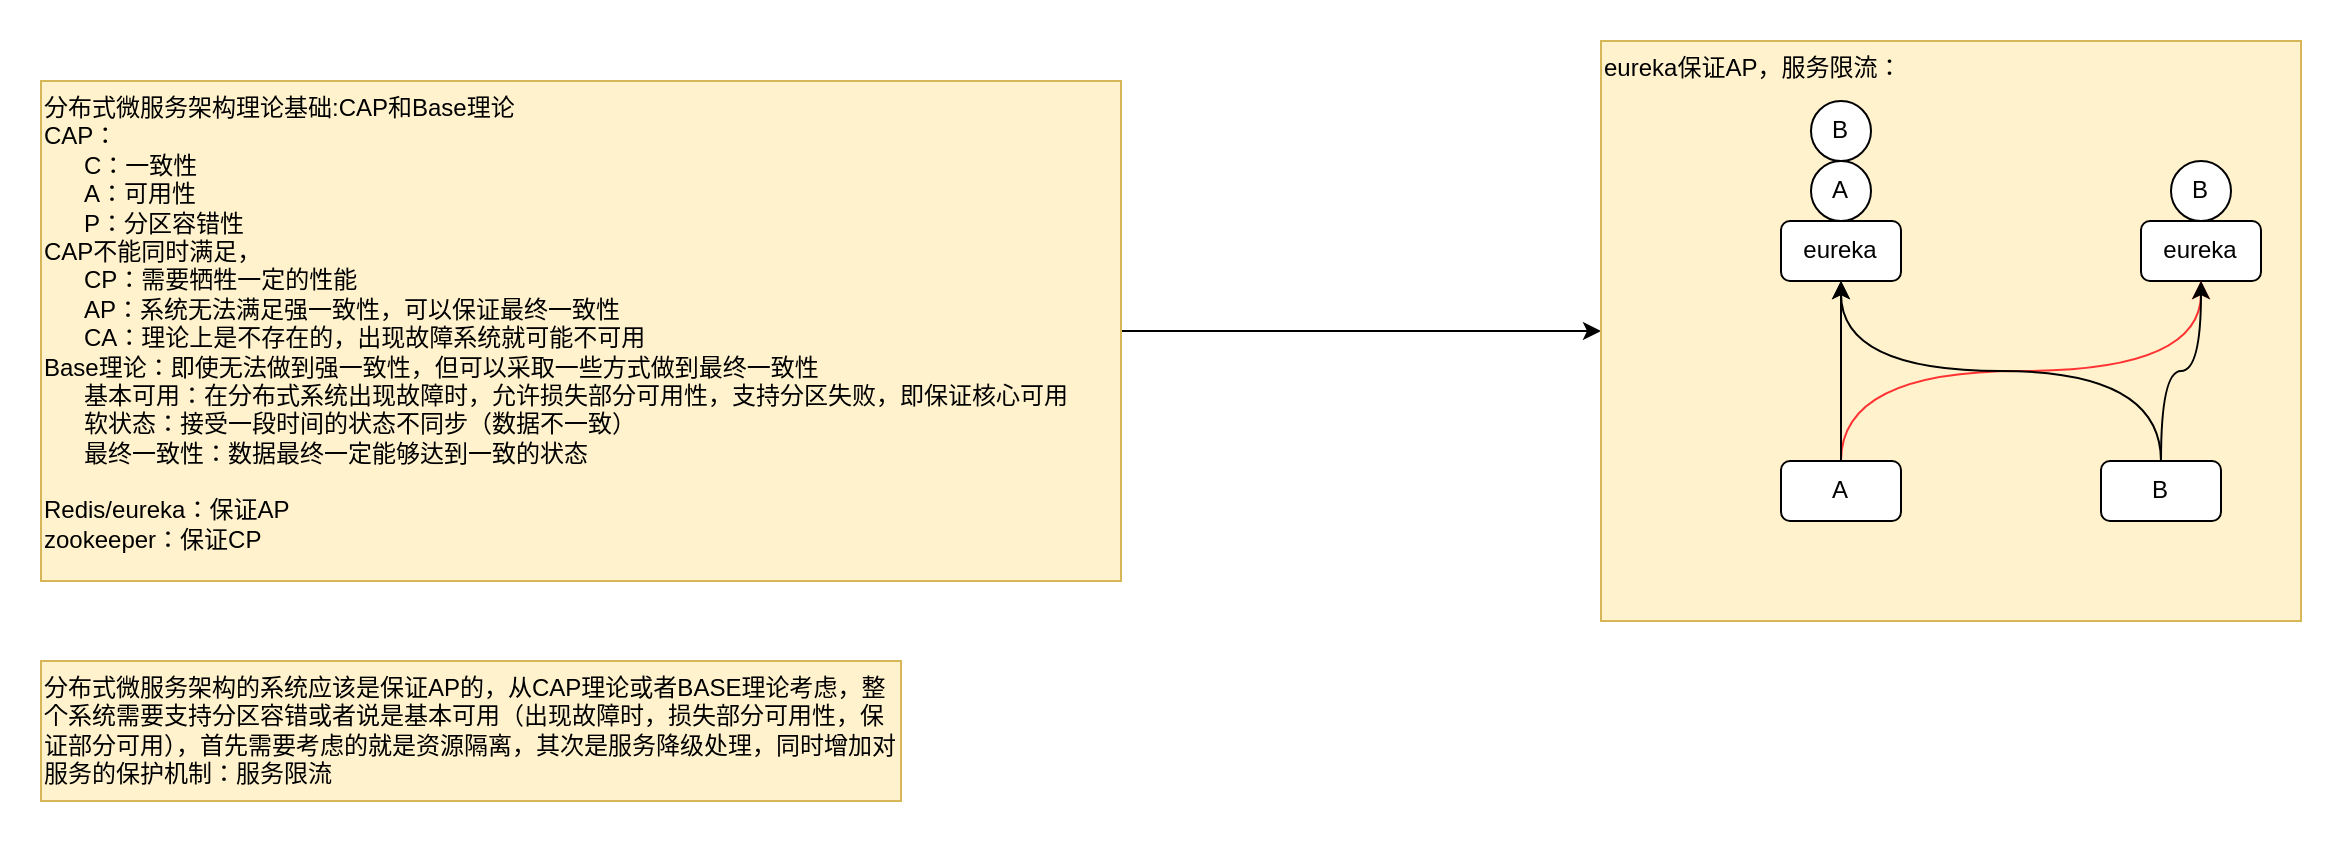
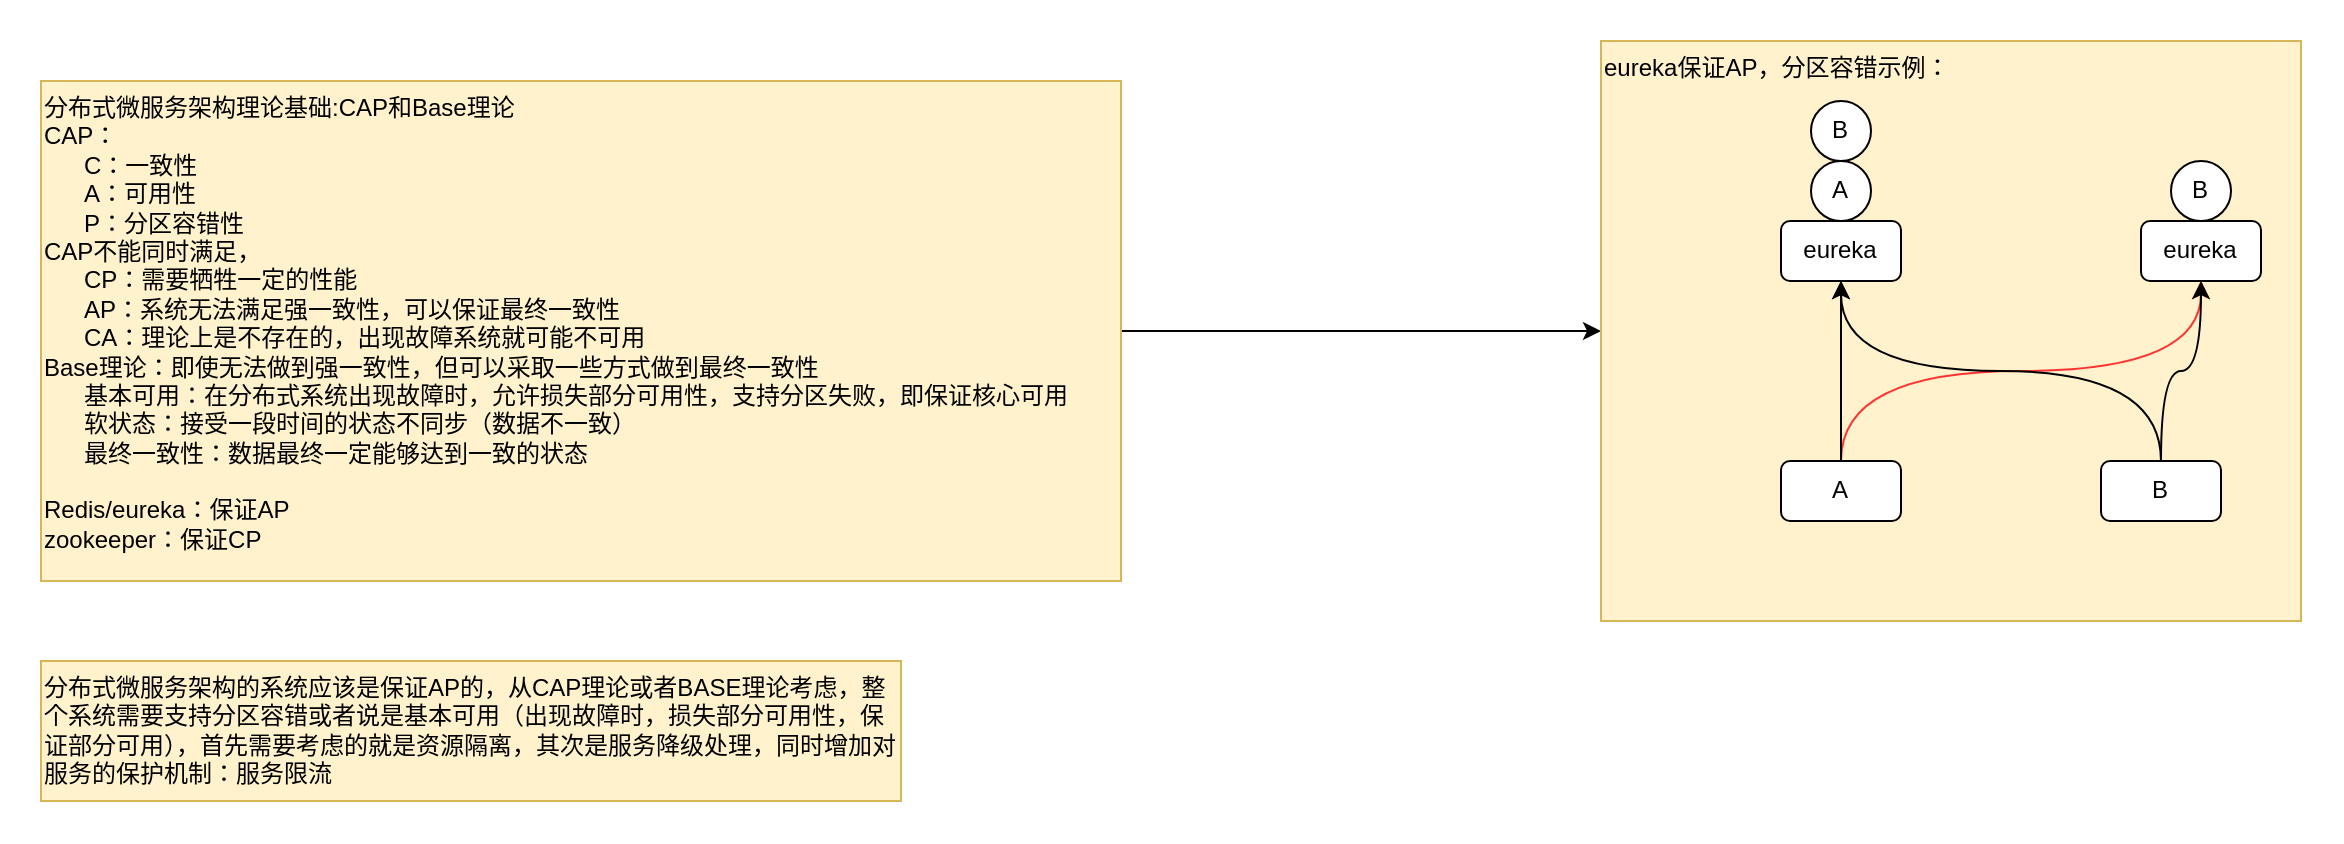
node "eureka保证AP，服务限流：": label "eureka保证AP，服务限流：" -> "eureka保证AP，分区容错示例："
